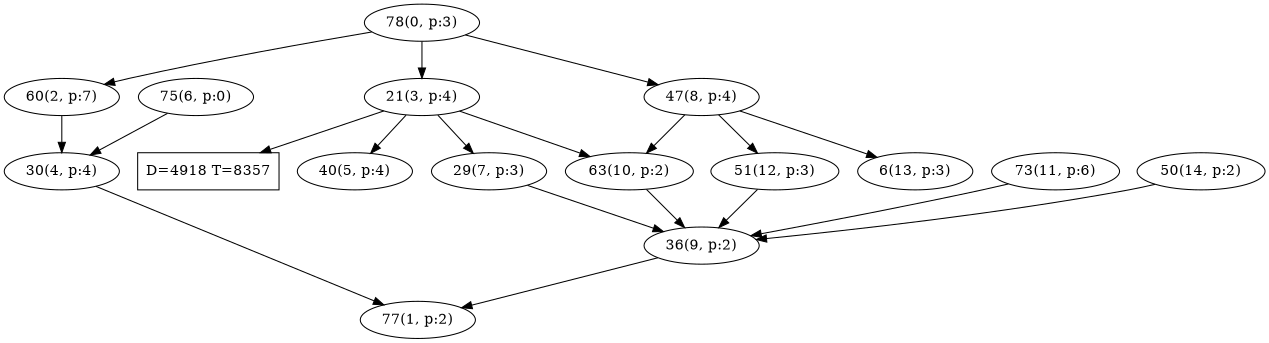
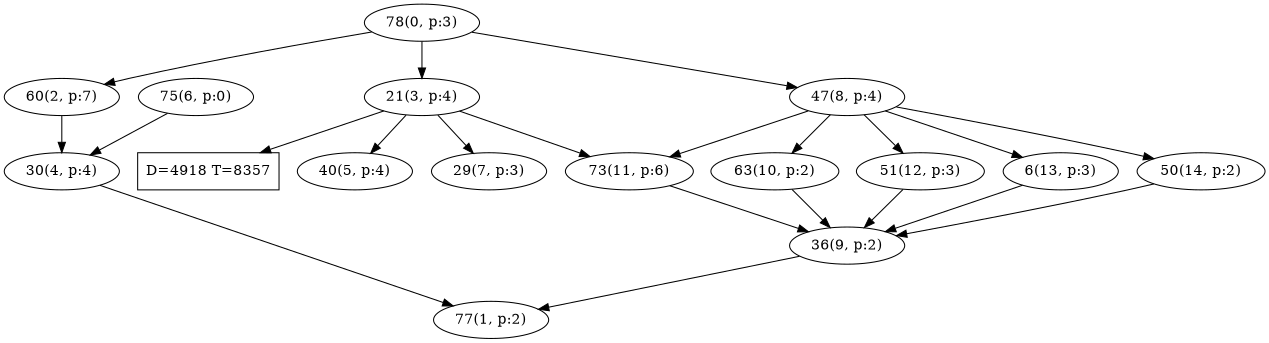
edge "47(8, p:4)" -> "50(14, p:2)": added
edge "21(3, p:4)" -> "63(10, p:2)": now "21(3, p:4)" -> "73(11, p:6)"
edge "47(8, p:4)" -> "73(11, p:6)": added
edge "29(7, p:3)" -> "36(9, p:2)": now "6(13, p:3)" -> "36(9, p:2)"
